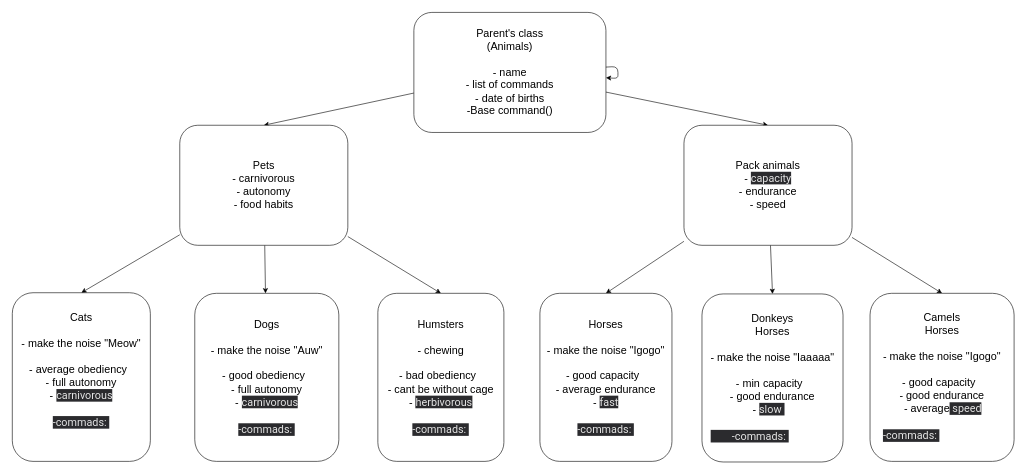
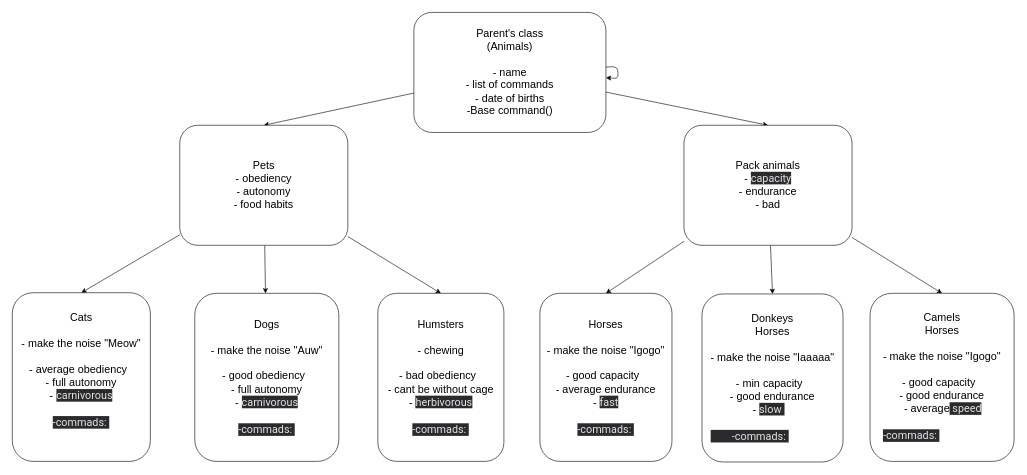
node "Pets - carnivorous - autonomy - food habits": label "Pets - carnivorous - autonomy - food habits" -> "Pets - obediency - autonomy - food habits"
node "Pack animals - capacity - endurance - speed": label "Pack animals - capacity - endurance - speed" -> "Pack animals - capacity - endurance - bad"
